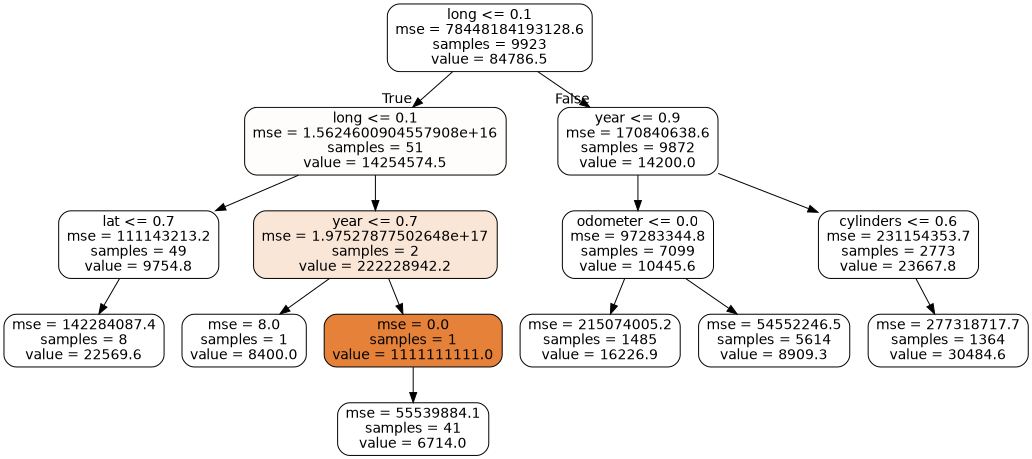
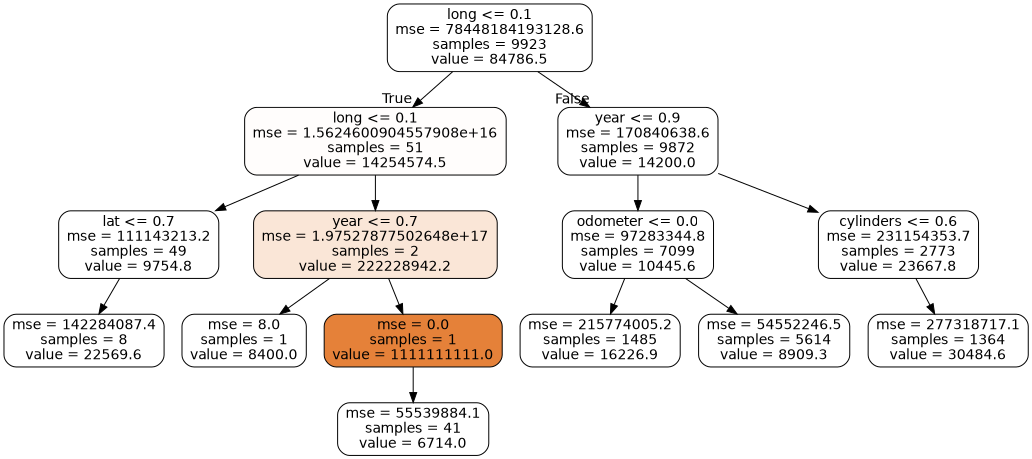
node "mse = 215074005.2 samples = 1485 value = 16226.9": label "mse = 215074005.2 samples = 1485 value = 16226.9" -> "mse = 215774005.2 samples = 1485 value = 16226.9"
node "mse = 277318717.7 samples = 1364 value = 30484.6": label "mse = 277318717.7 samples = 1364 value = 30484.6" -> "mse = 277318717.1 samples = 1364 value = 30484.6"
